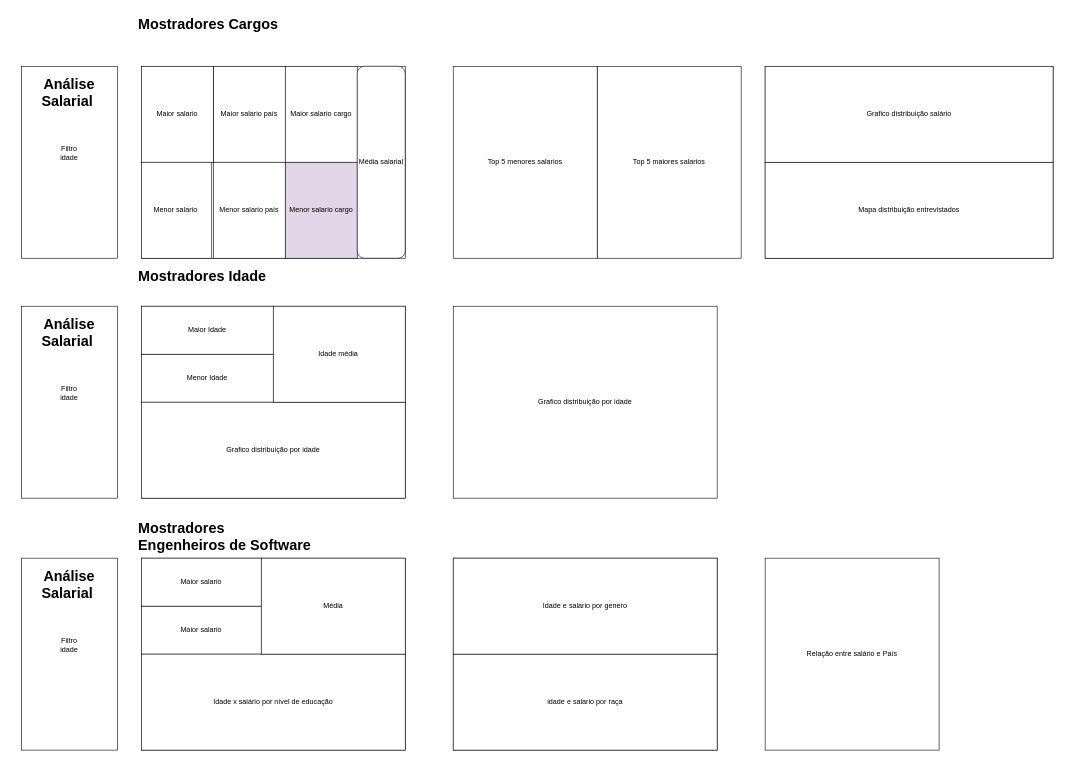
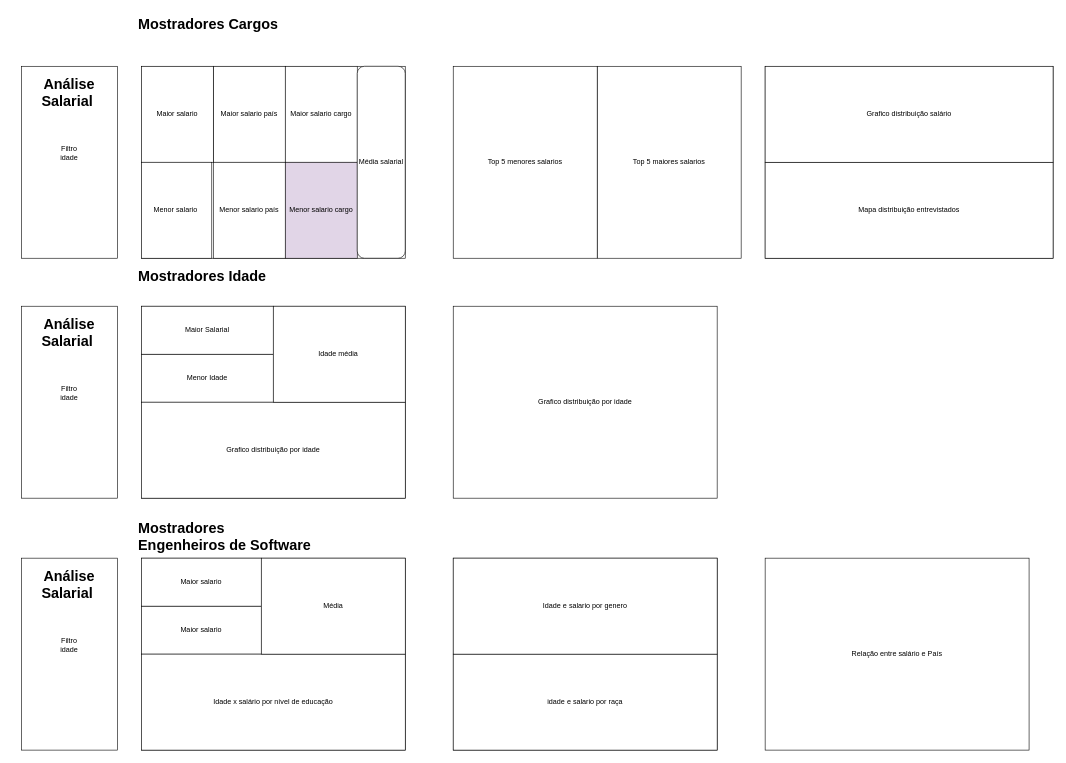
node "Maior Idade": label "Maior Idade" -> "Maior Salarial"
node "Relação entre salário e País": size 174x192 -> 264x192
